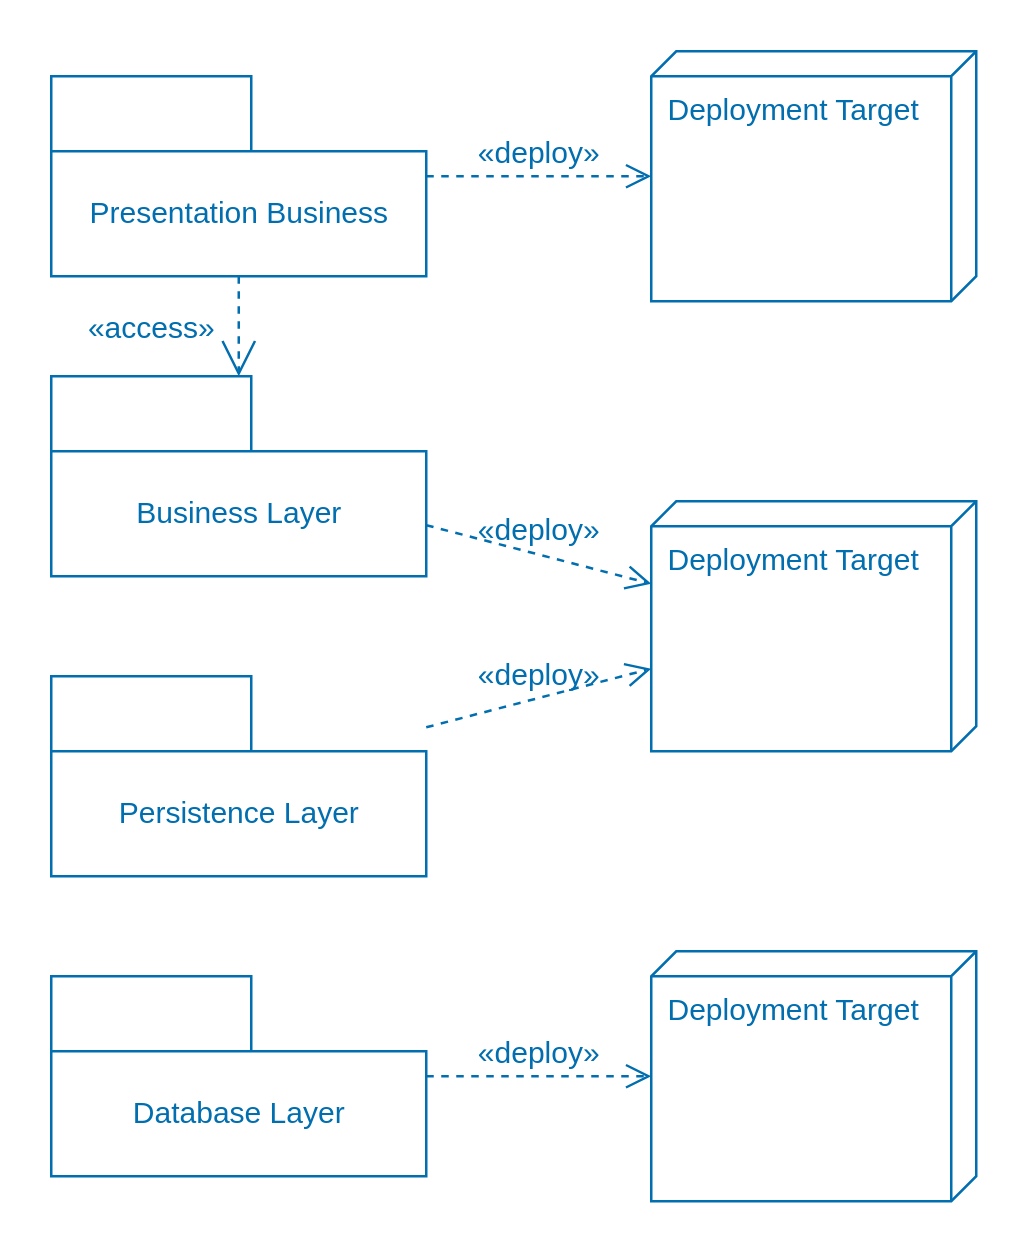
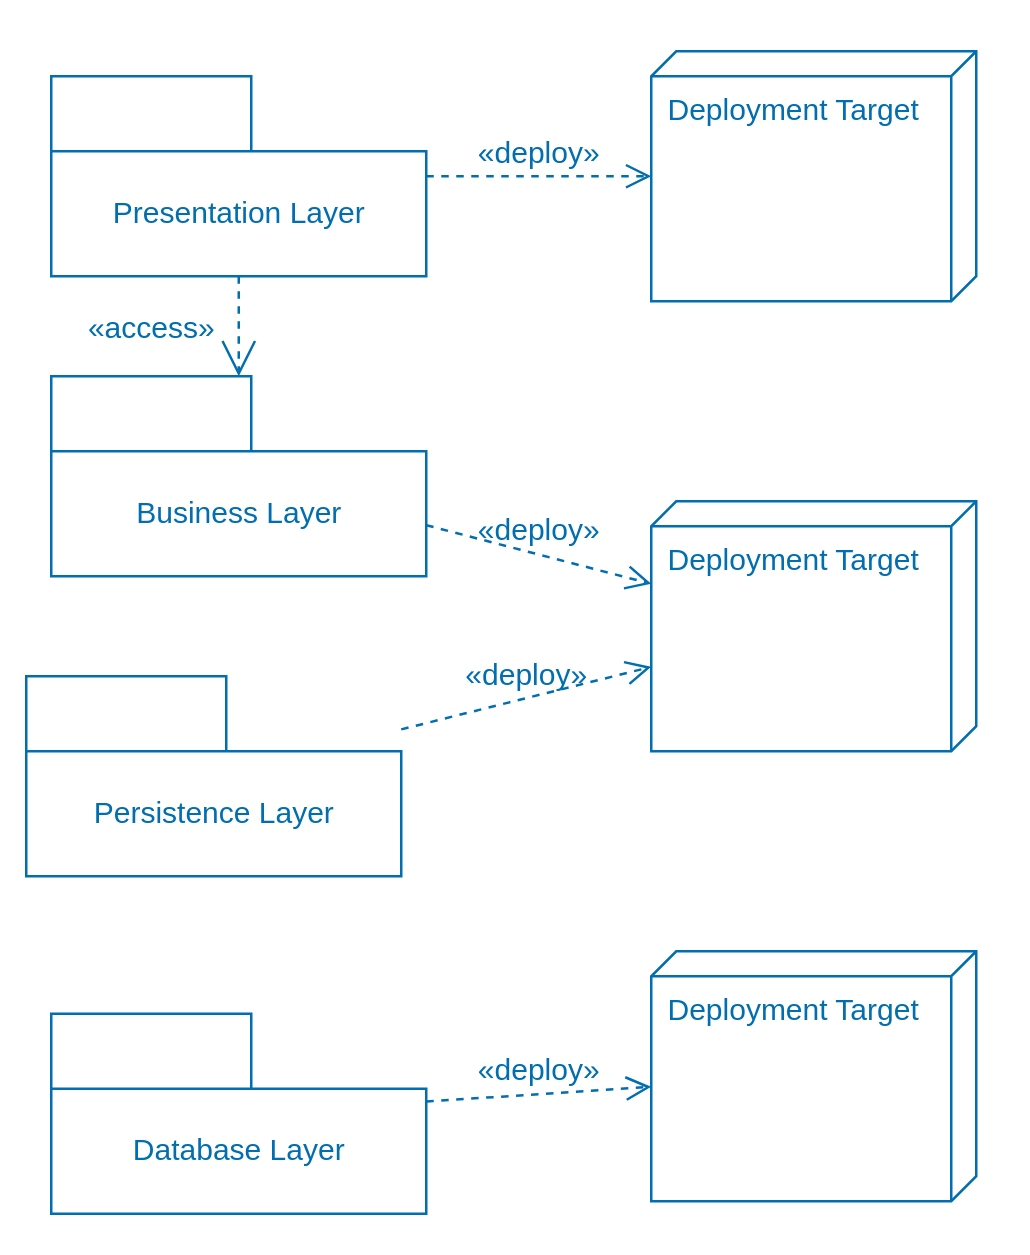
node "Presentation Business": label "Presentation Business" -> "Presentation Layer"
node "Persistence Layer": moved (239, 776) -> (214, 776)
node "Database Layer": moved (239, 1076) -> (239, 1114)
